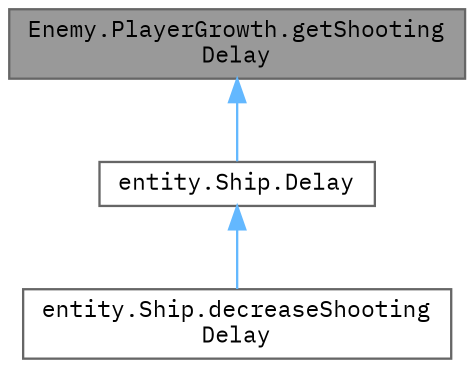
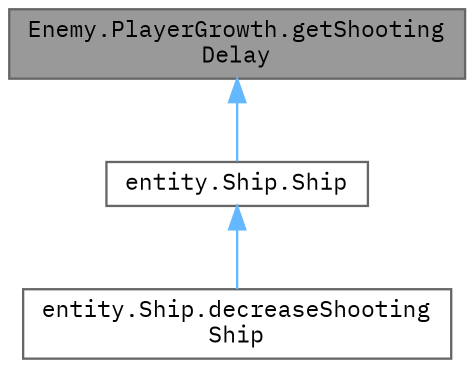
node "entity.Ship.Delay": label "entity.Ship.Delay" -> "entity.Ship.Ship"
node "entity.Ship.decreaseShooting Delay": label "entity.Ship.decreaseShooting Delay" -> "entity.Ship.decreaseShooting Ship"
